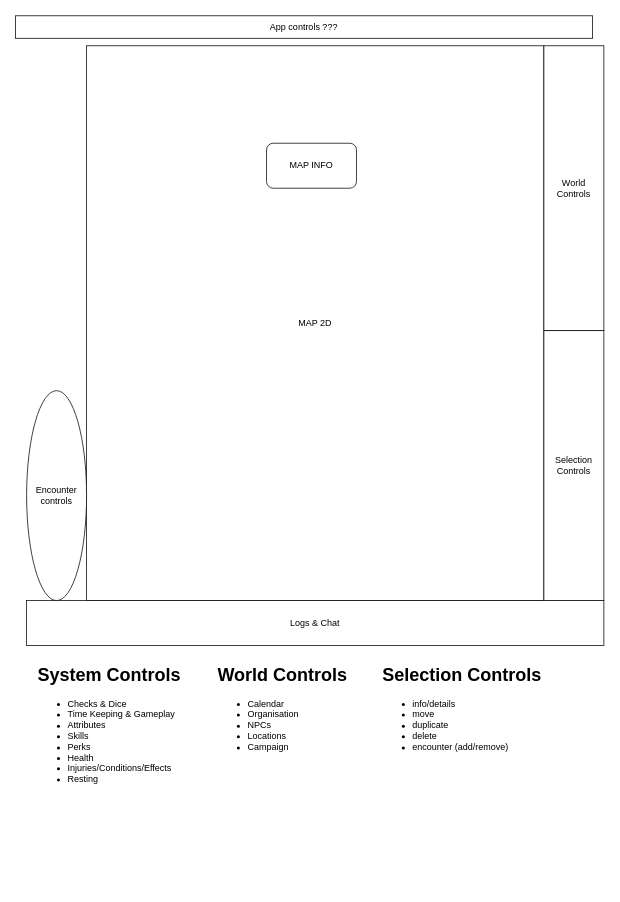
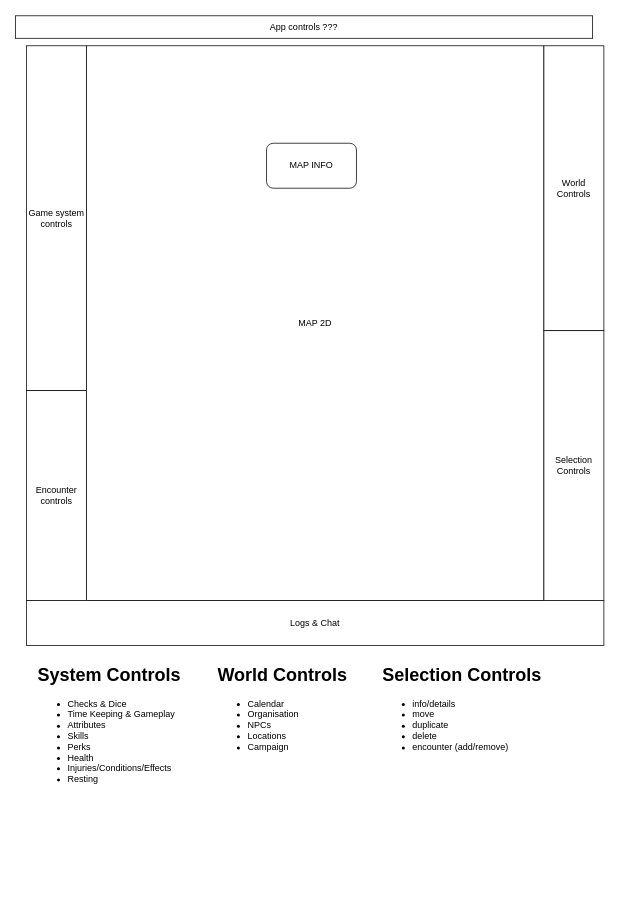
node "Game system controls": added
node "Encounter controls": shape ellipse -> rectangle
